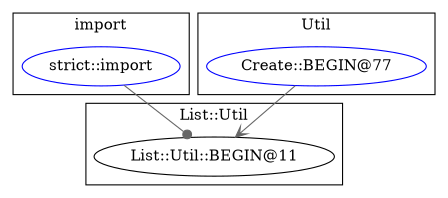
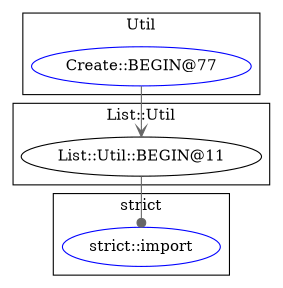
cluster "import": label "import" -> "strict"
edge "strict::import" -> "List::Util::BEGIN@11": reversed
